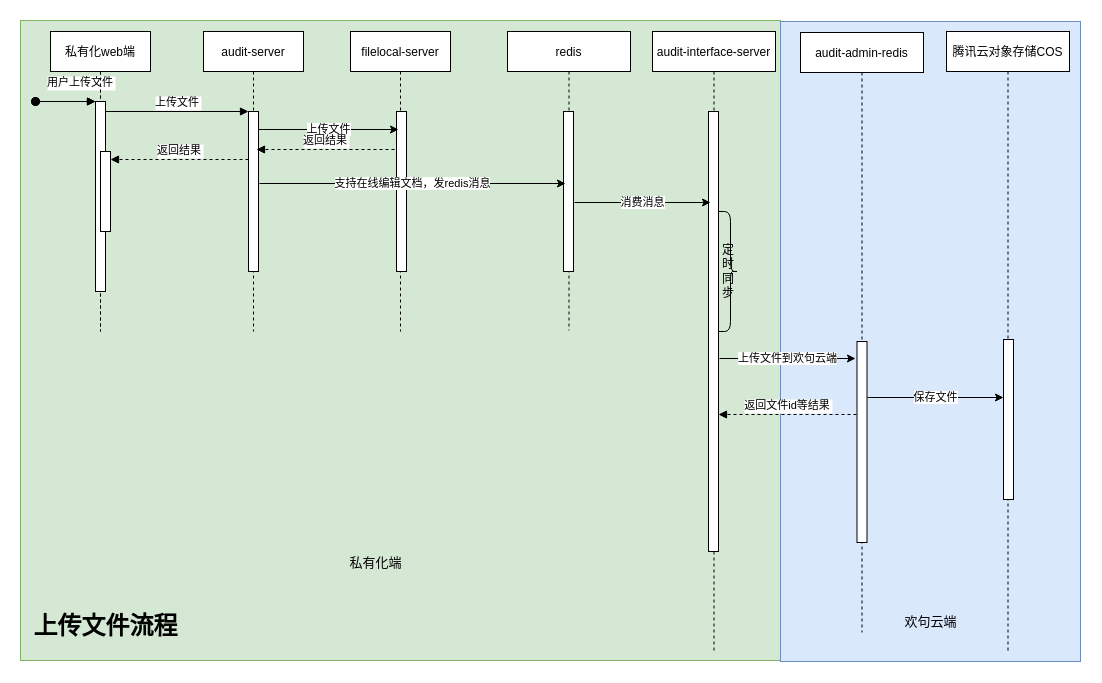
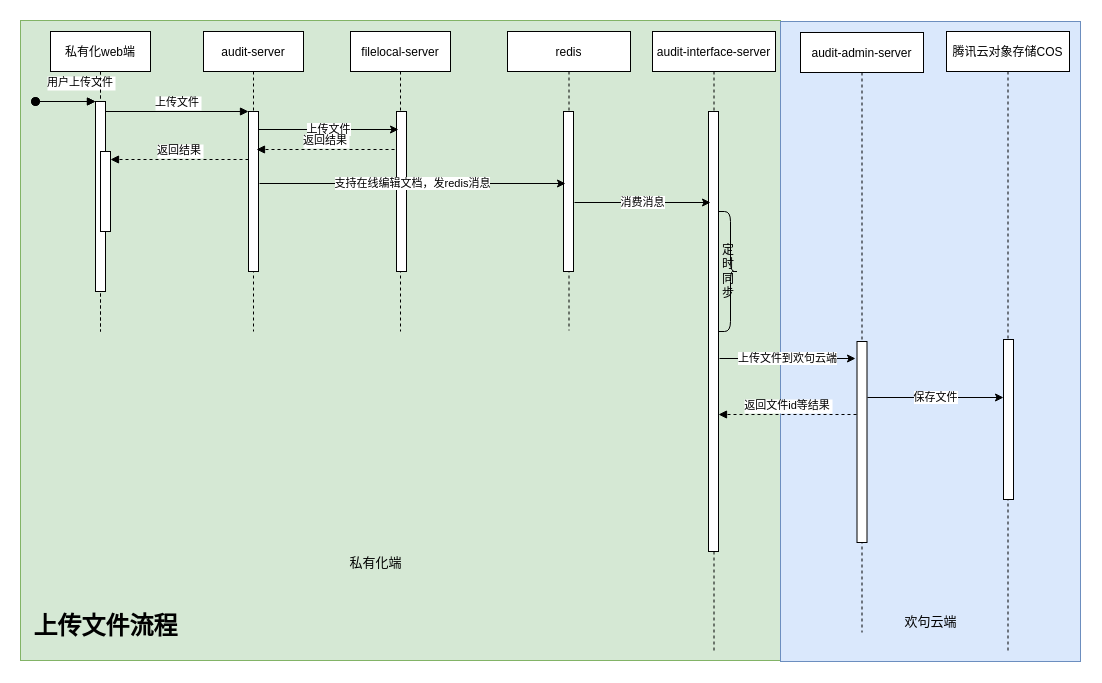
node "audit-admin-redis": label "audit-admin-redis" -> "audit-admin-server"
